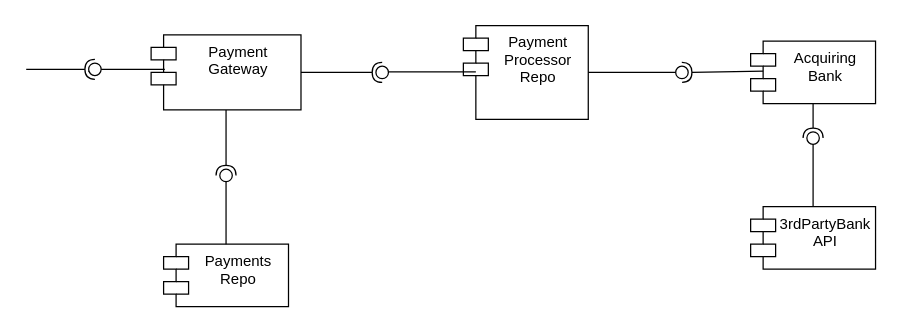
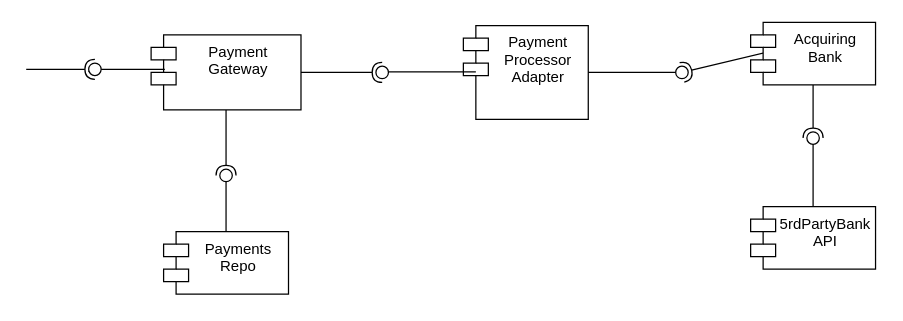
node "Payment Processor Repo": label "Payment Processor Repo" -> "Payment Processor Adapter"
node "Acquiring Bank": moved (813, 73) -> (813, 54)
node "3rdPartyBank API": label "3rdPartyBank API" -> "5rdPartyBank API"
node "Payments Repo": moved (226, 276) -> (226, 263)
